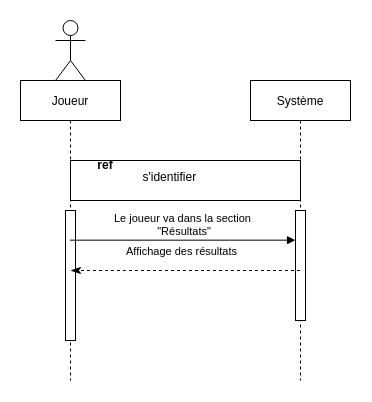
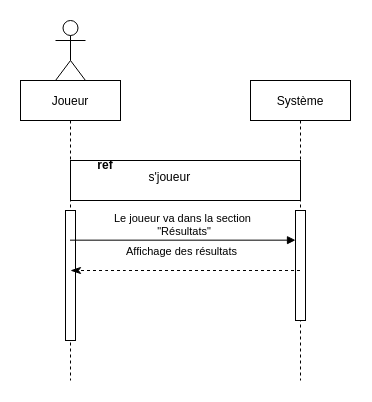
node "s'identifier": label "s'identifier" -> "s'joueur"
